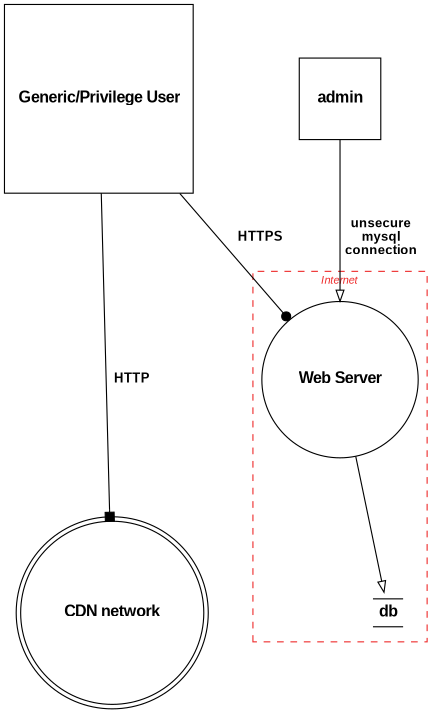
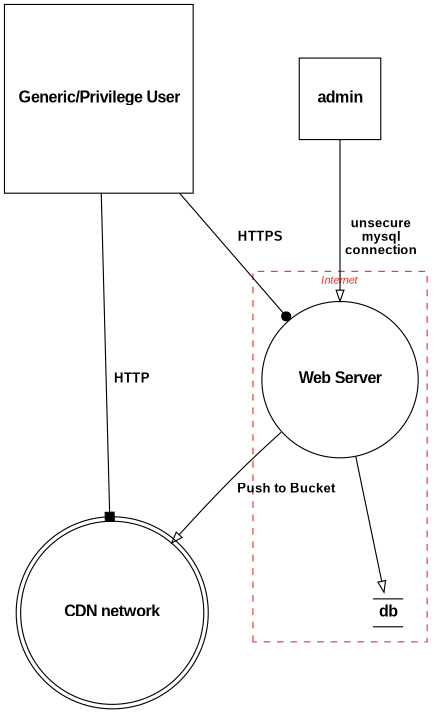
edge "Web Server" -> "CDN network": added, label "Push to Bucket"
